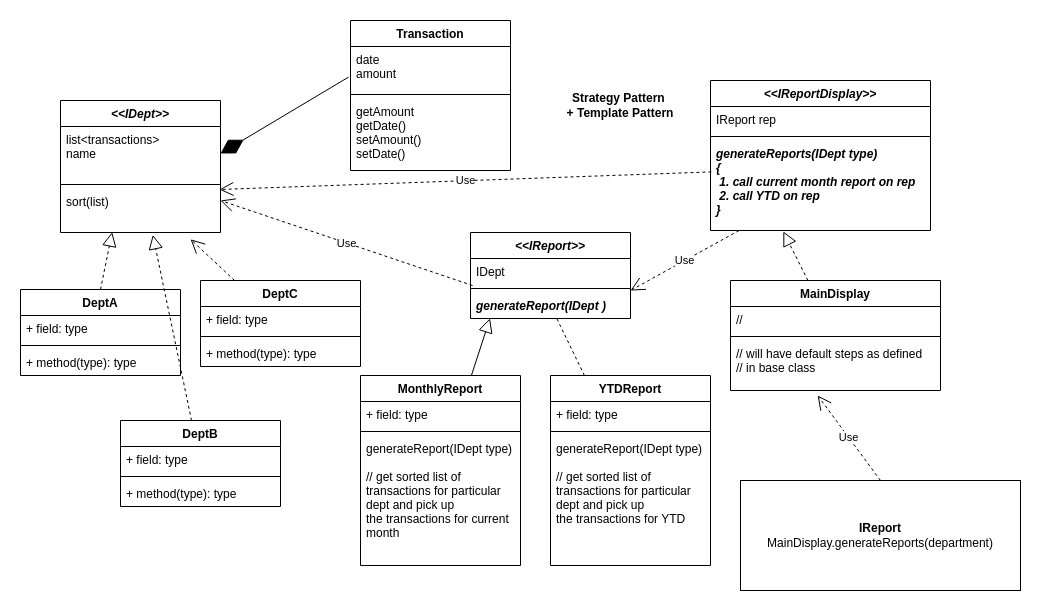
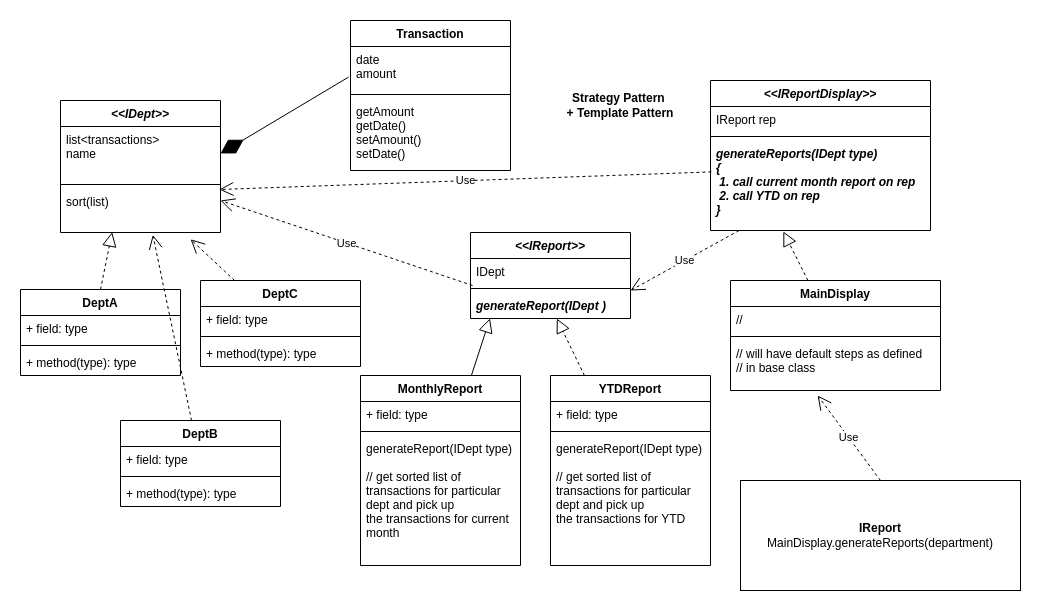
edge "DeptB" -> "sort(list)": arrowhead block -> open
edge "generateReport(IDept )" -- "YTDReport": arrowhead none -> block
